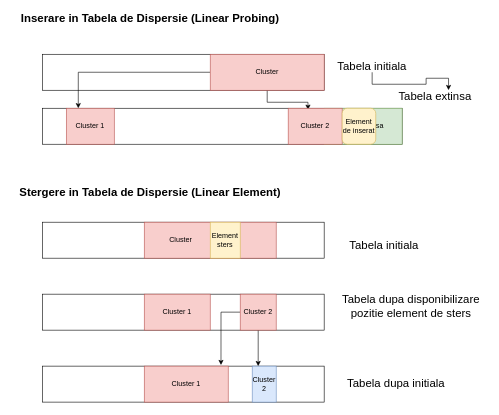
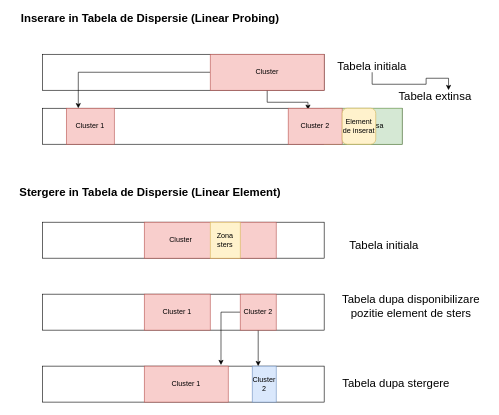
node "Element sters": label "Element sters" -> "Zona sters"
node "Tabela dupa initiala": label "Tabela dupa initiala" -> "Tabela dupa stergere"
